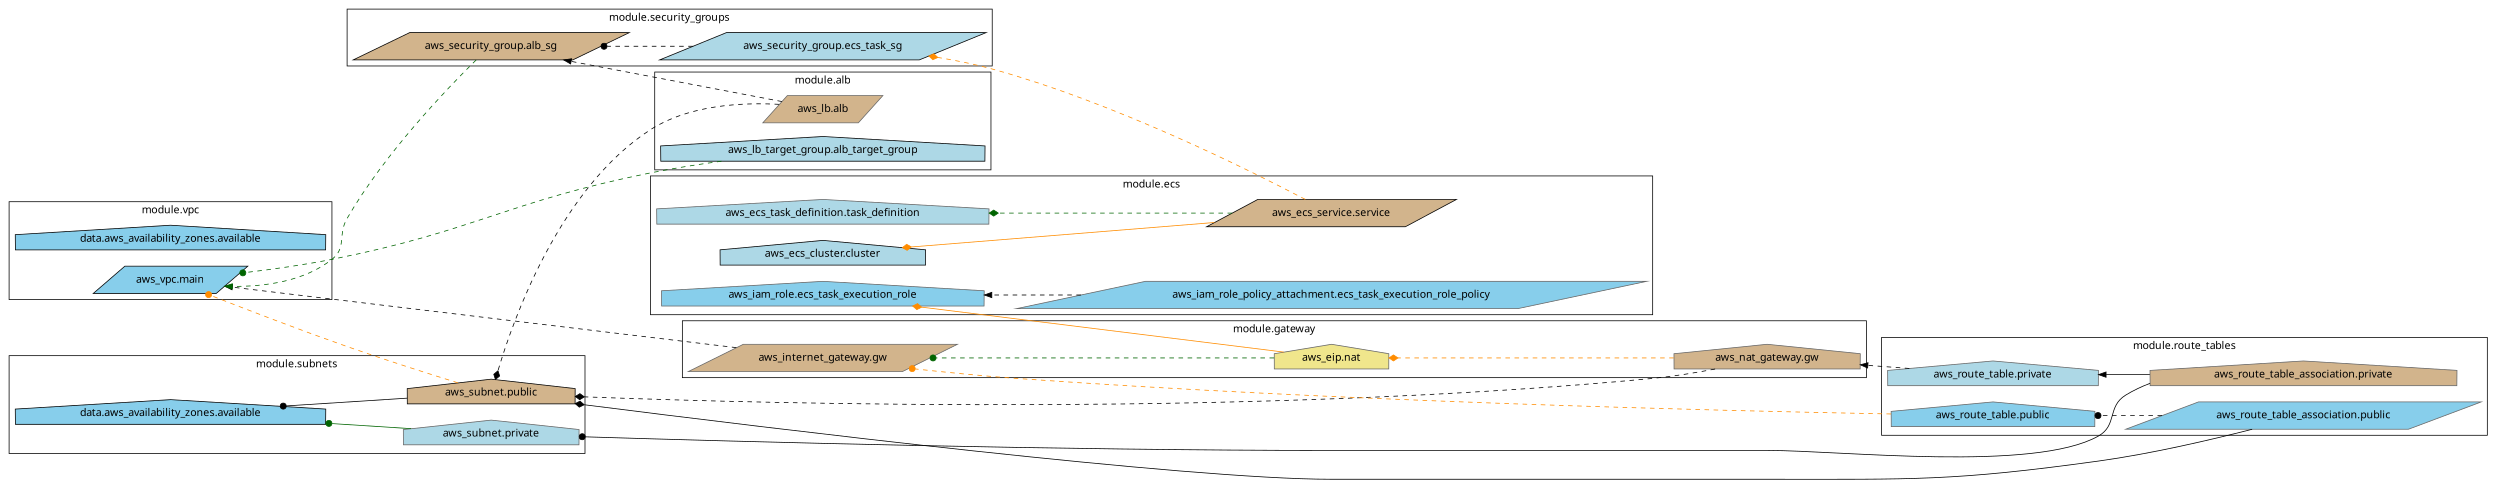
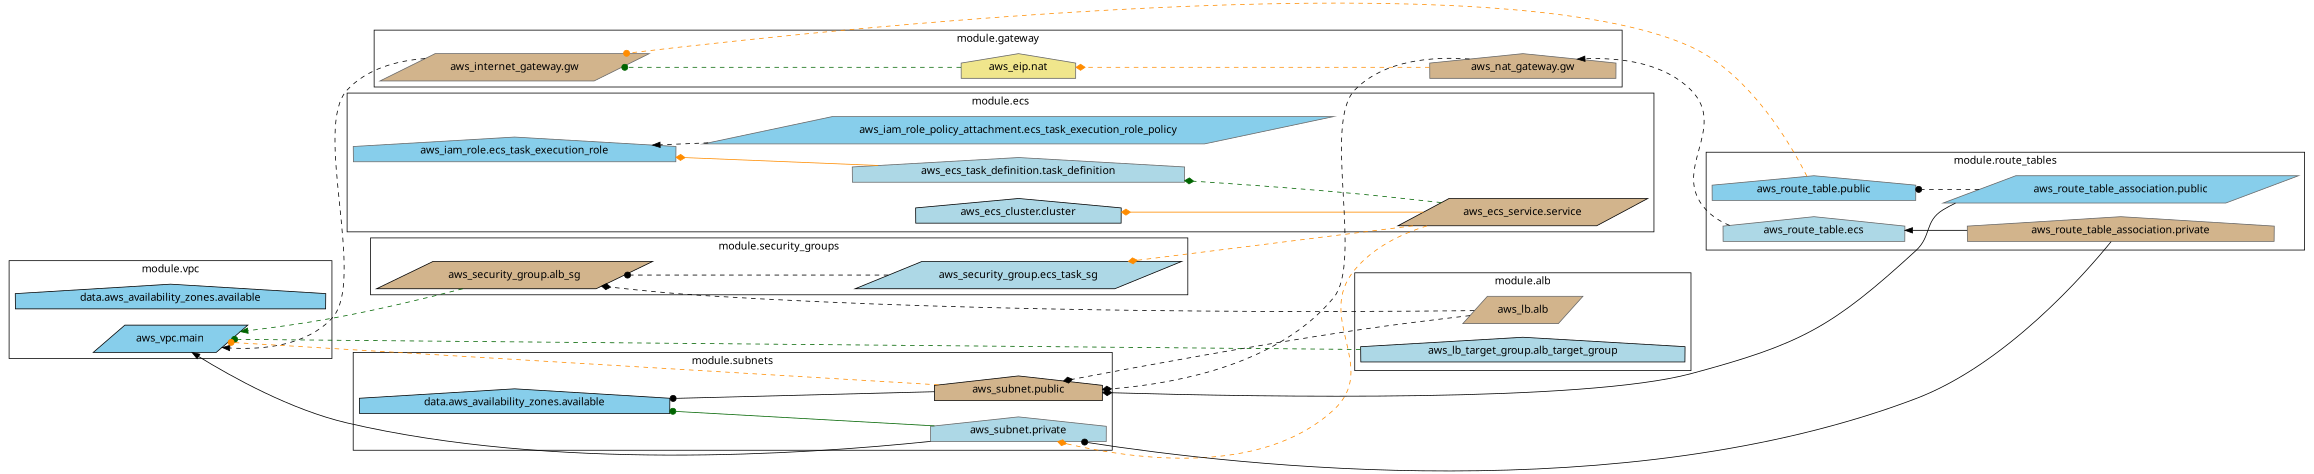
edge "aws_lb.alb" -> "aws_security_group.alb_sg": arrowhead normal -> diamond
edge "aws_eip.nat" -> "aws_iam_role.ecs_task_execution_role": now "aws_ecs_task_definition.task_definition" -> "aws_iam_role.ecs_task_execution_role"
node "aws_route_table.private": label "aws_route_table.private" -> "aws_route_table.ecs"
edge "aws_ecs_service.service" -> "aws_subnet.private": added
edge "aws_subnet.private" -> "aws_vpc.main": added
